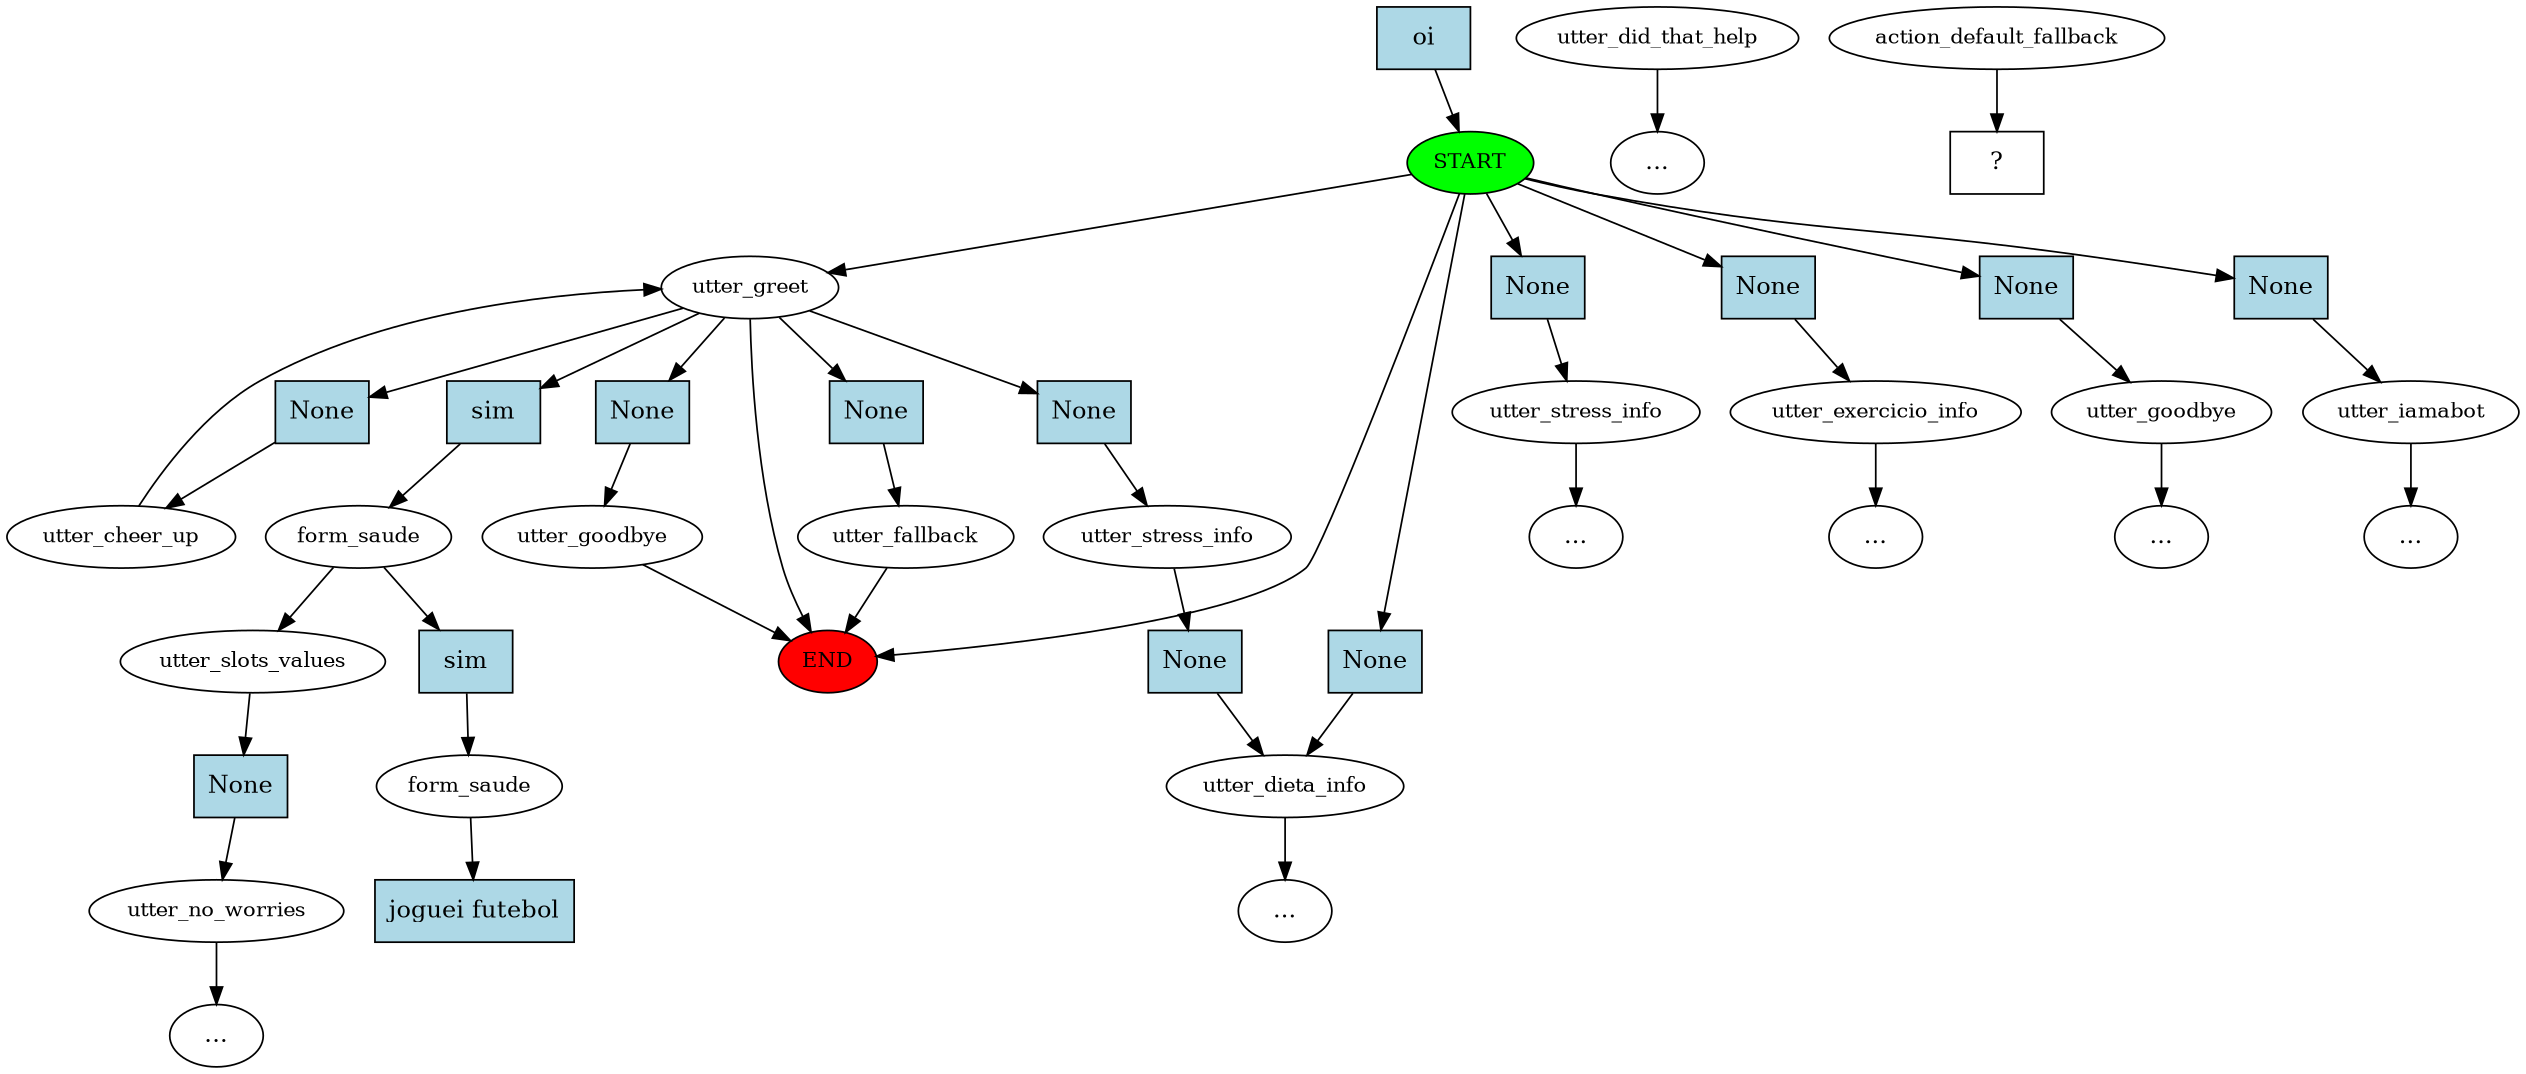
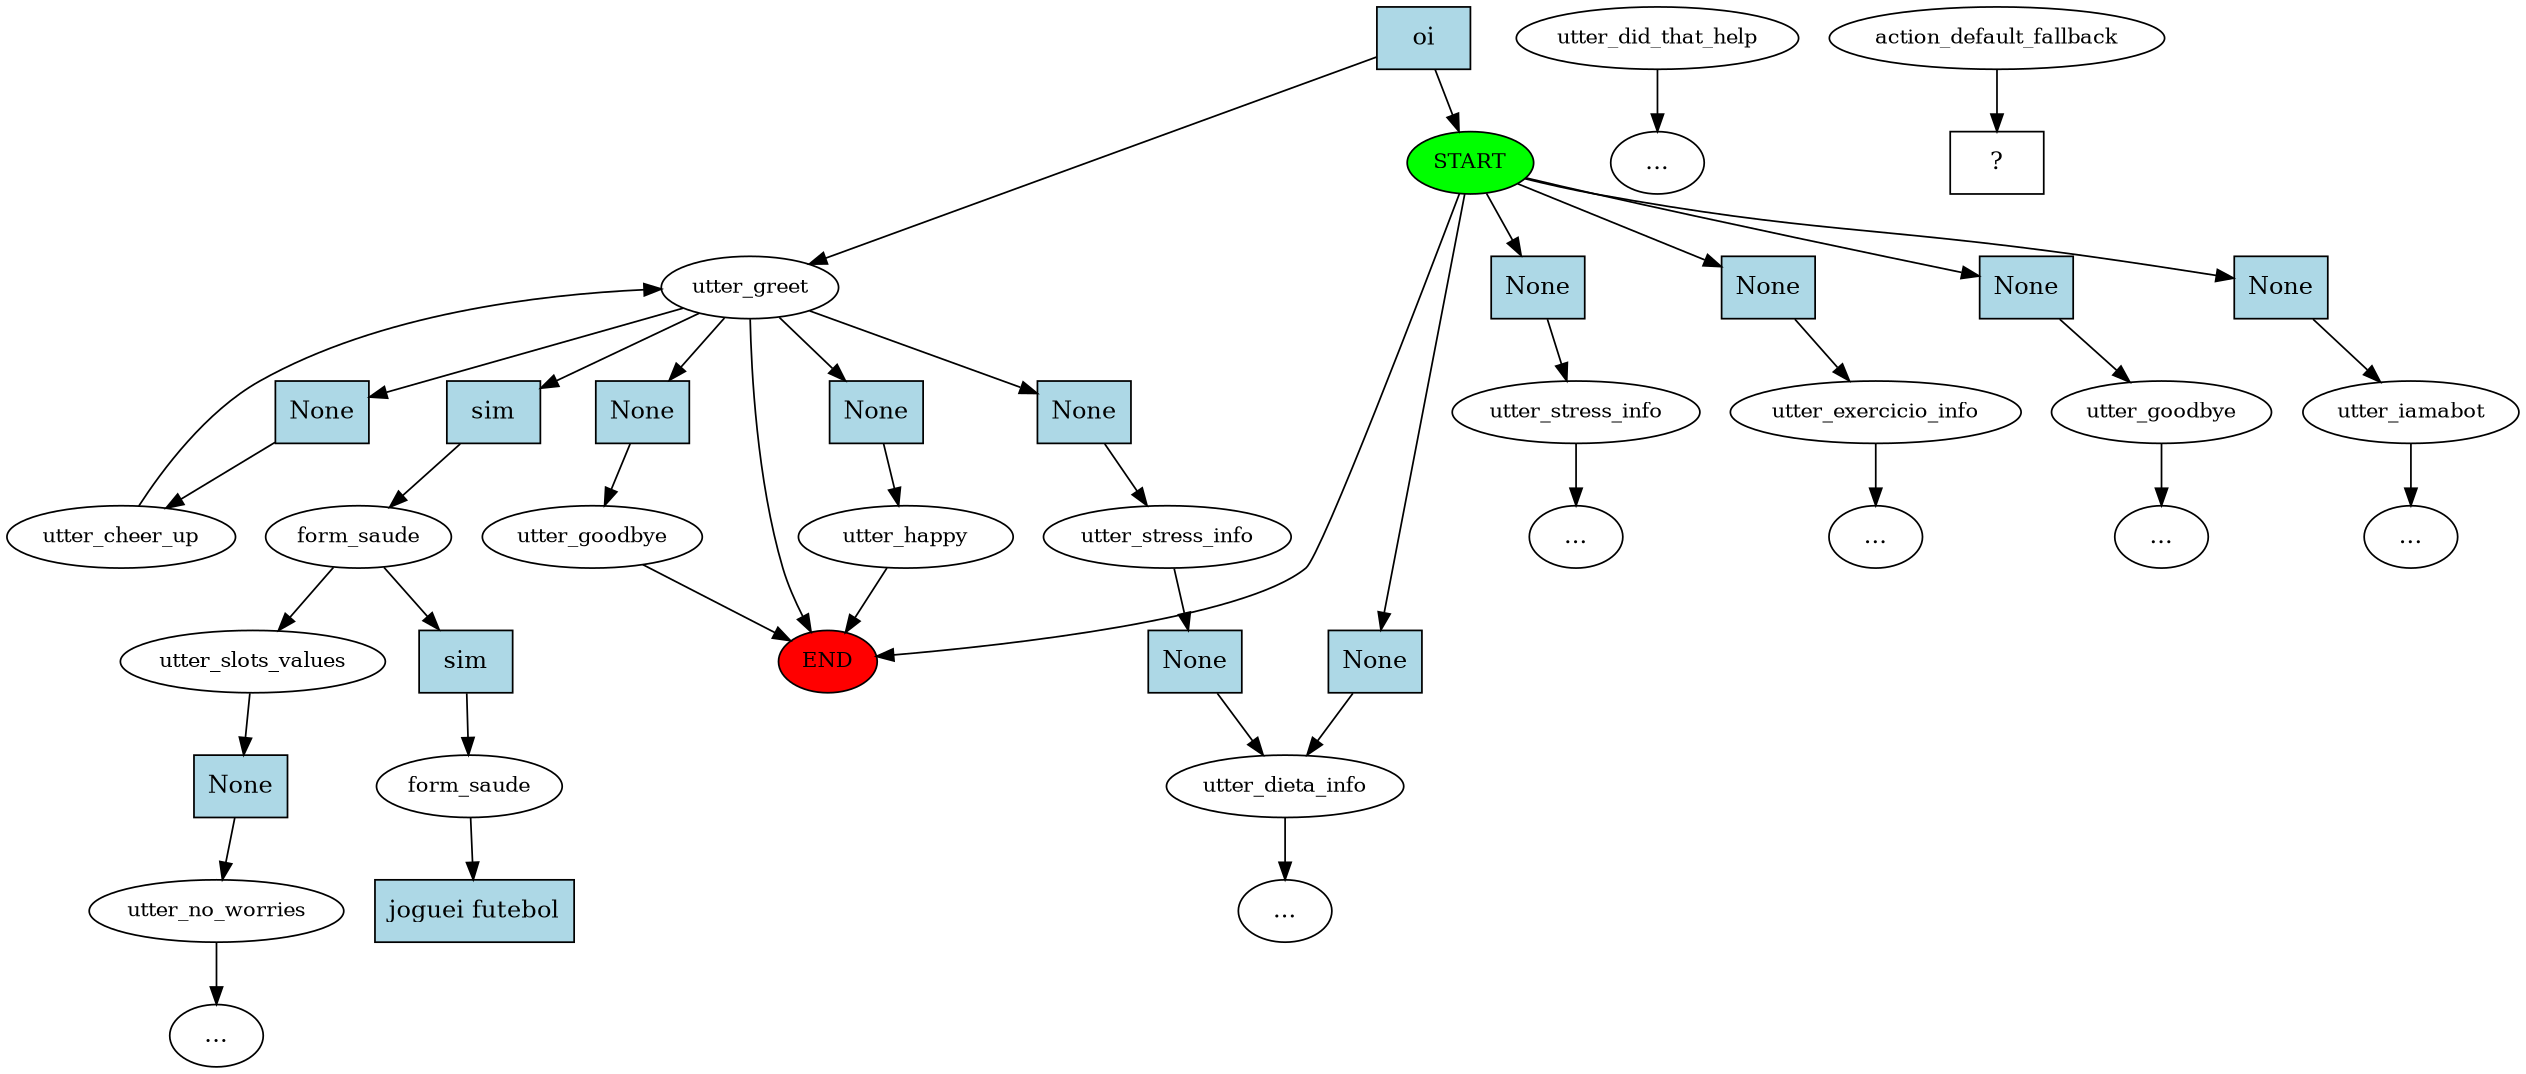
edge "START" -> "utter_greet": now "oi" -> "utter_greet"
node "utter_fallback": label "utter_fallback" -> "utter_happy"
